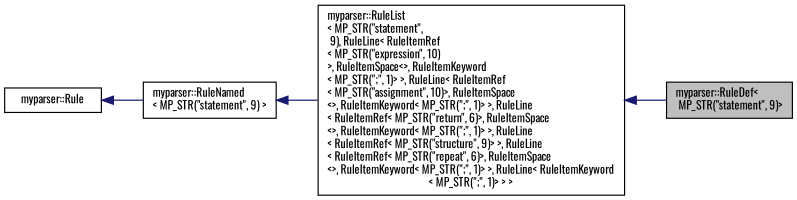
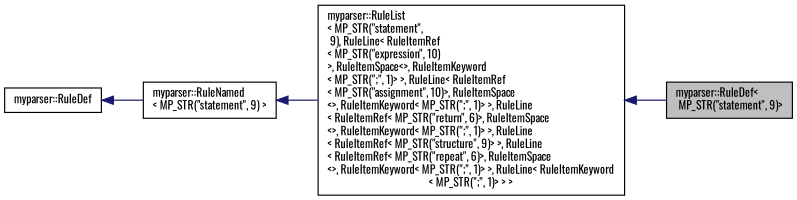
node "myparser::Rule": label "myparser::Rule" -> "myparser::RuleDef"
